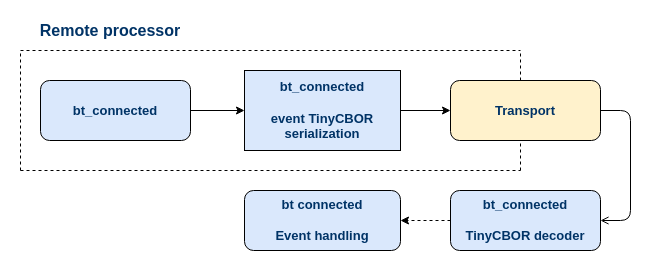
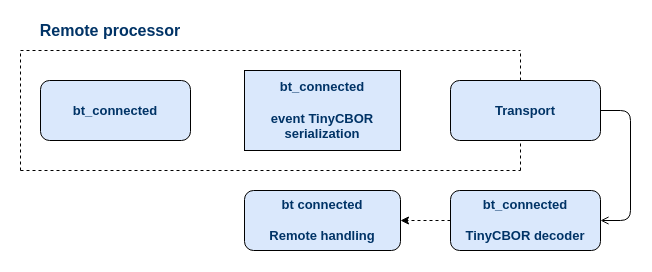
edge "bt_connected" -> "bt_connected event TinyCBOR serialization": removed
edge "bt_connected event TinyCBOR serialization" -> "Transport": removed
node "Transport": fillcolor #fff2cc -> #dae8fc
node "bt connected Event handling": label "bt connected Event handling" -> "bt connected Remote handling"
